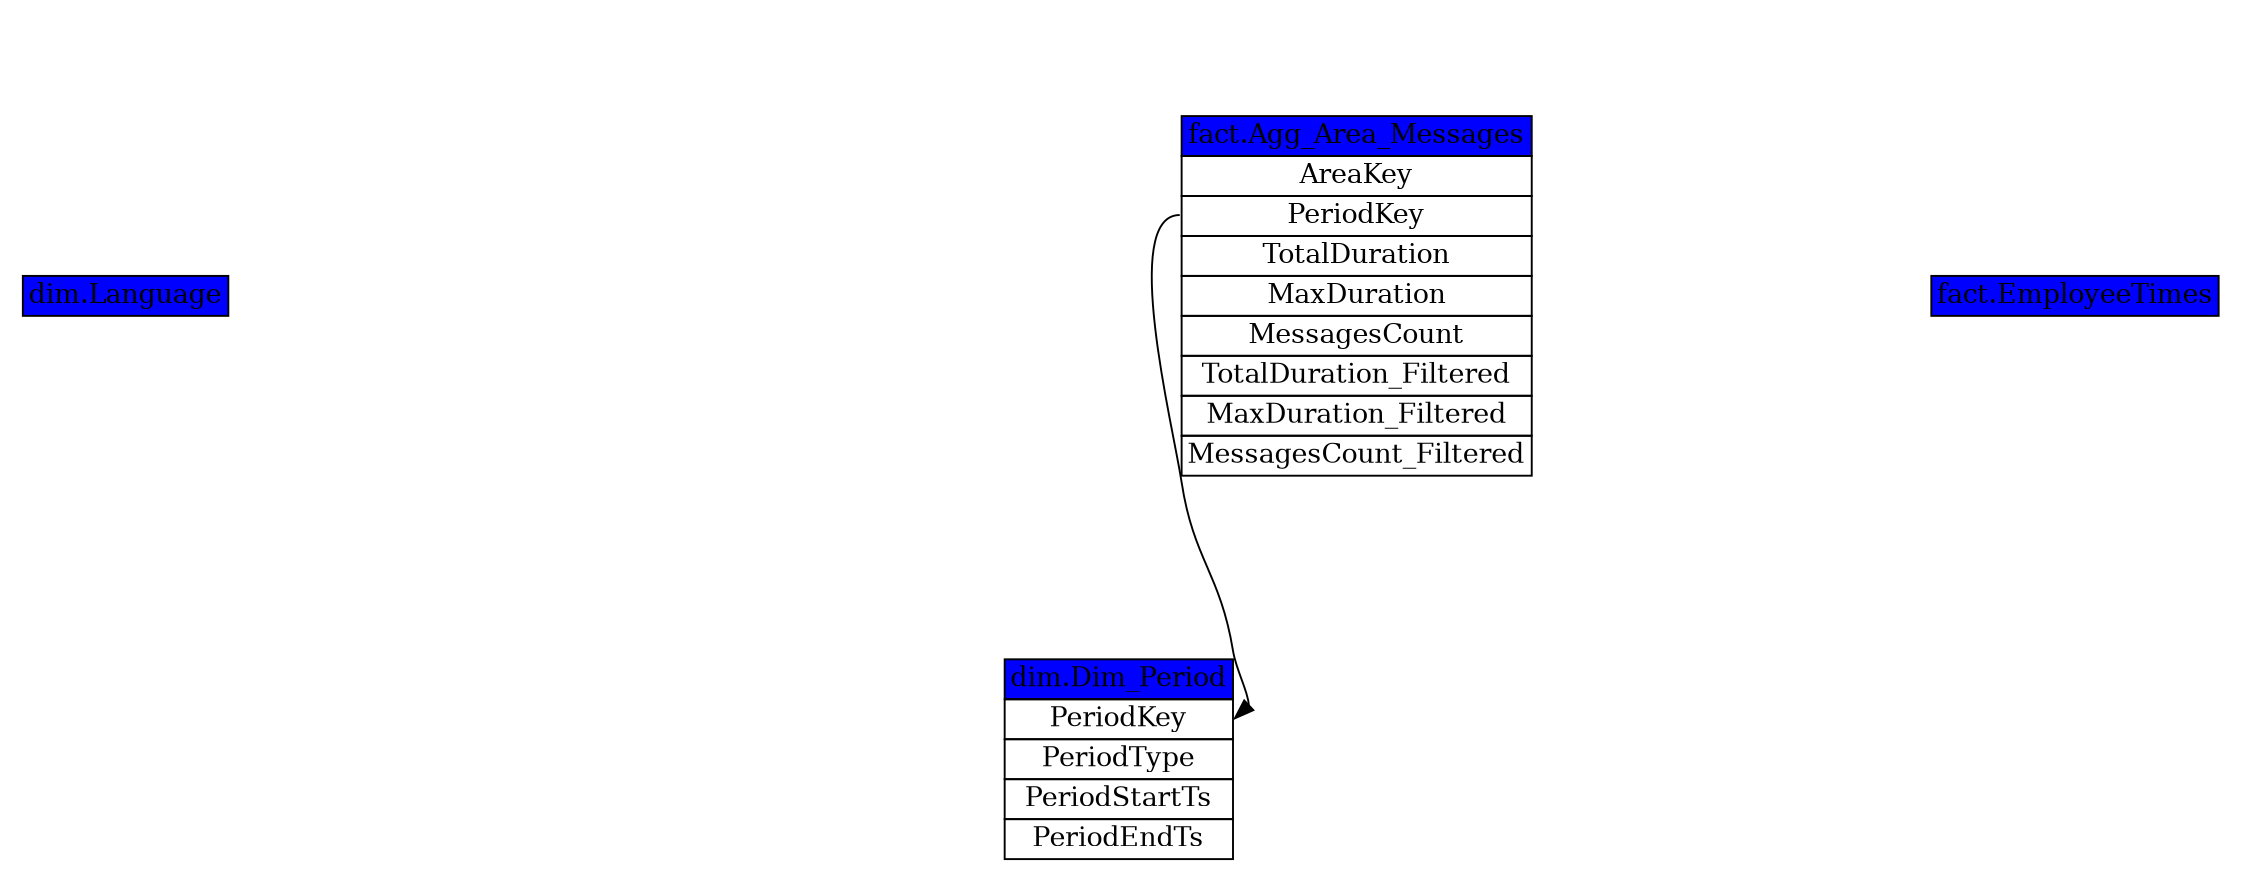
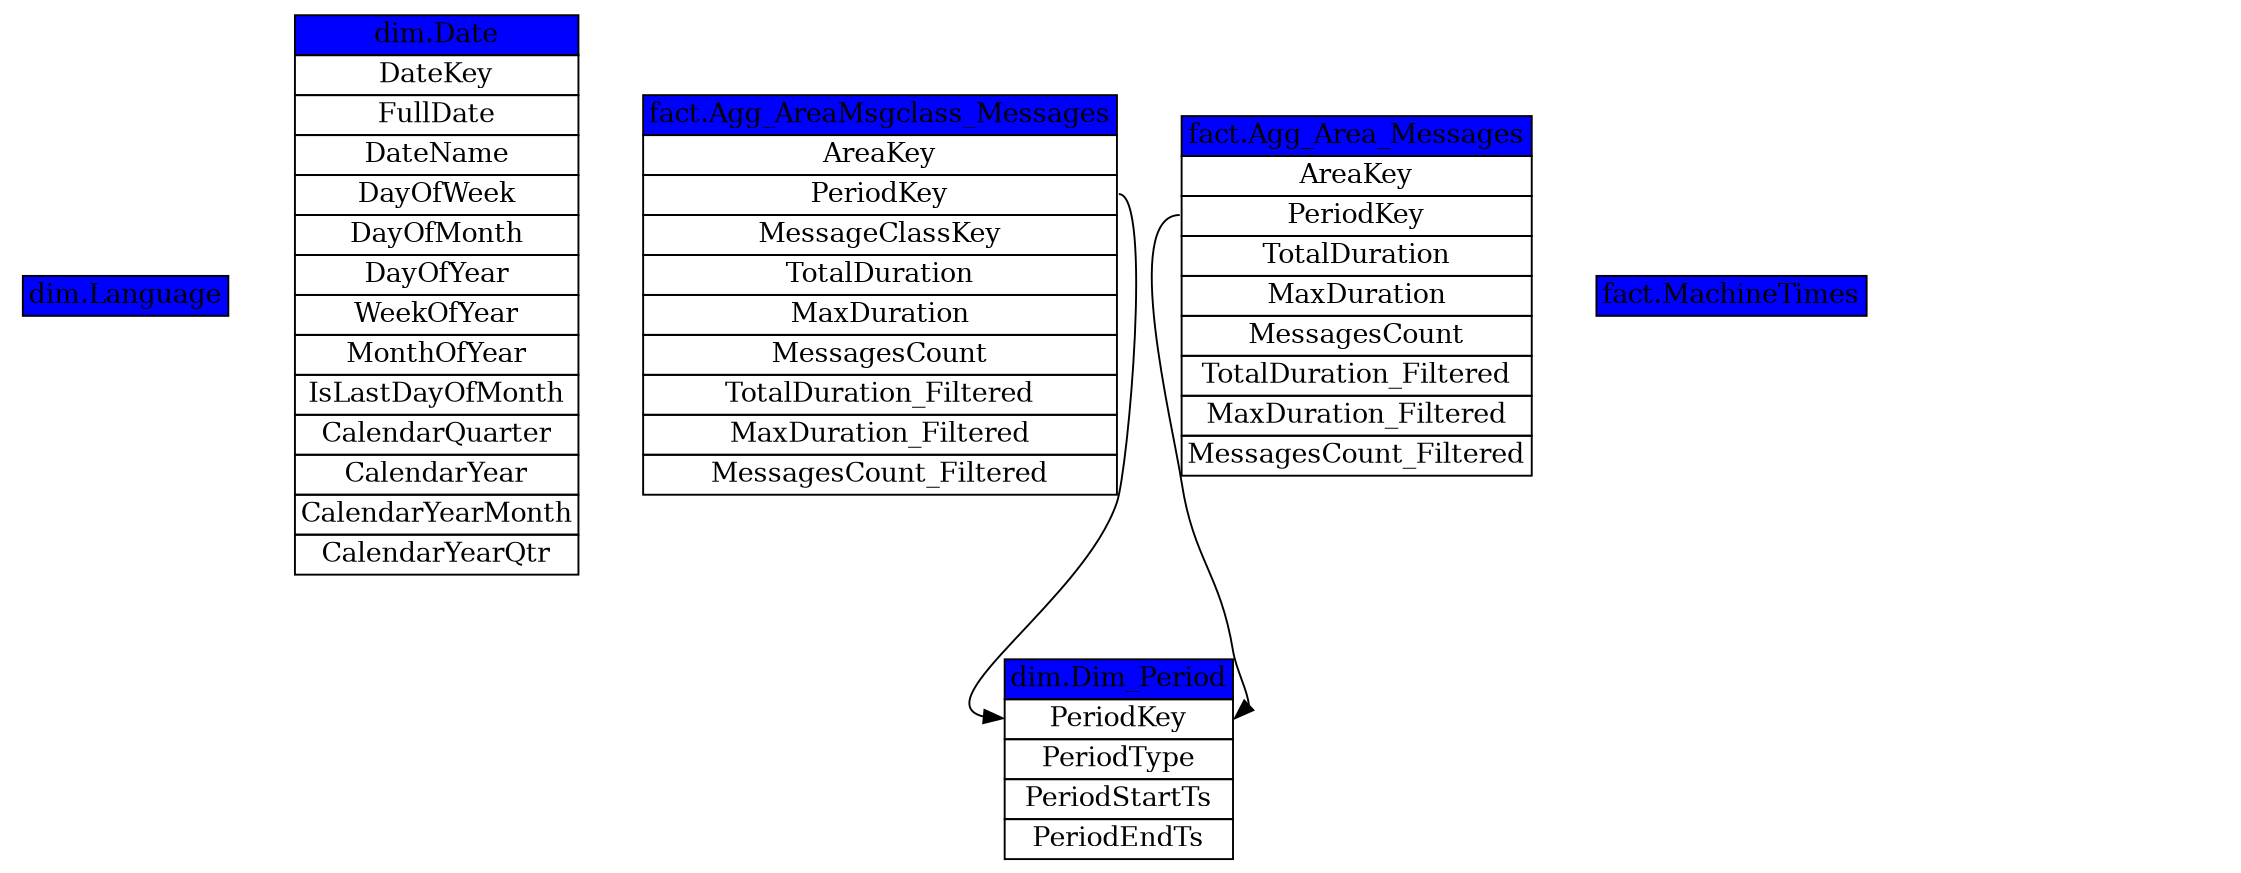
node "dim.Date": added
node "fact.Agg_AreaMsgclass_Messages": added
node "fact.MachineTimes": added
node "fact.EmployeeTimes": removed
